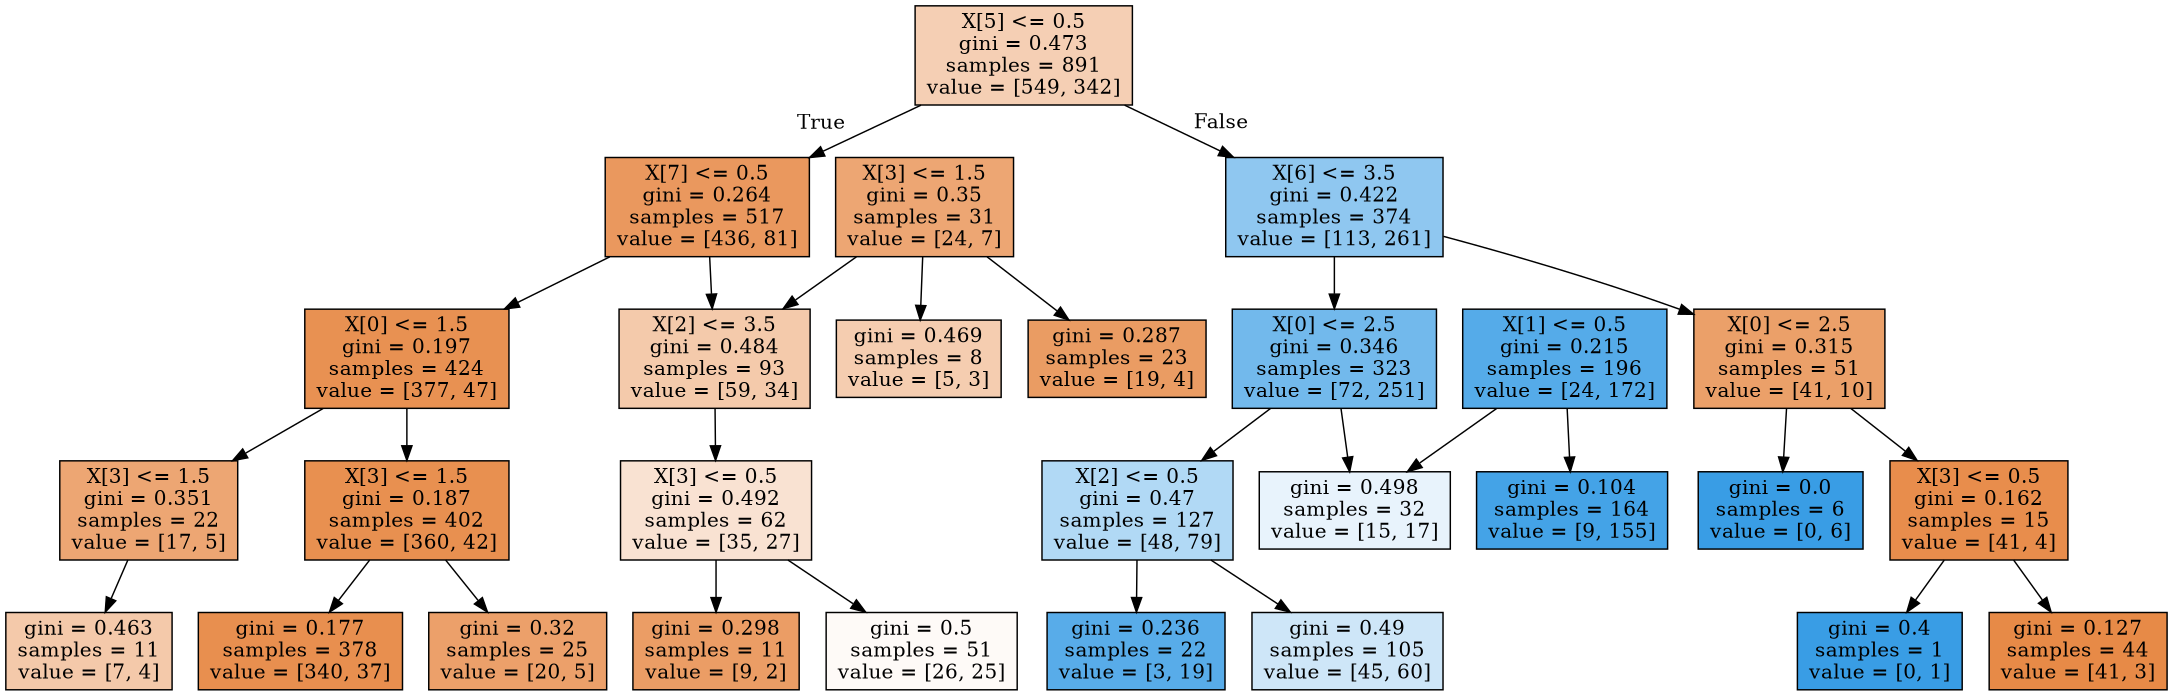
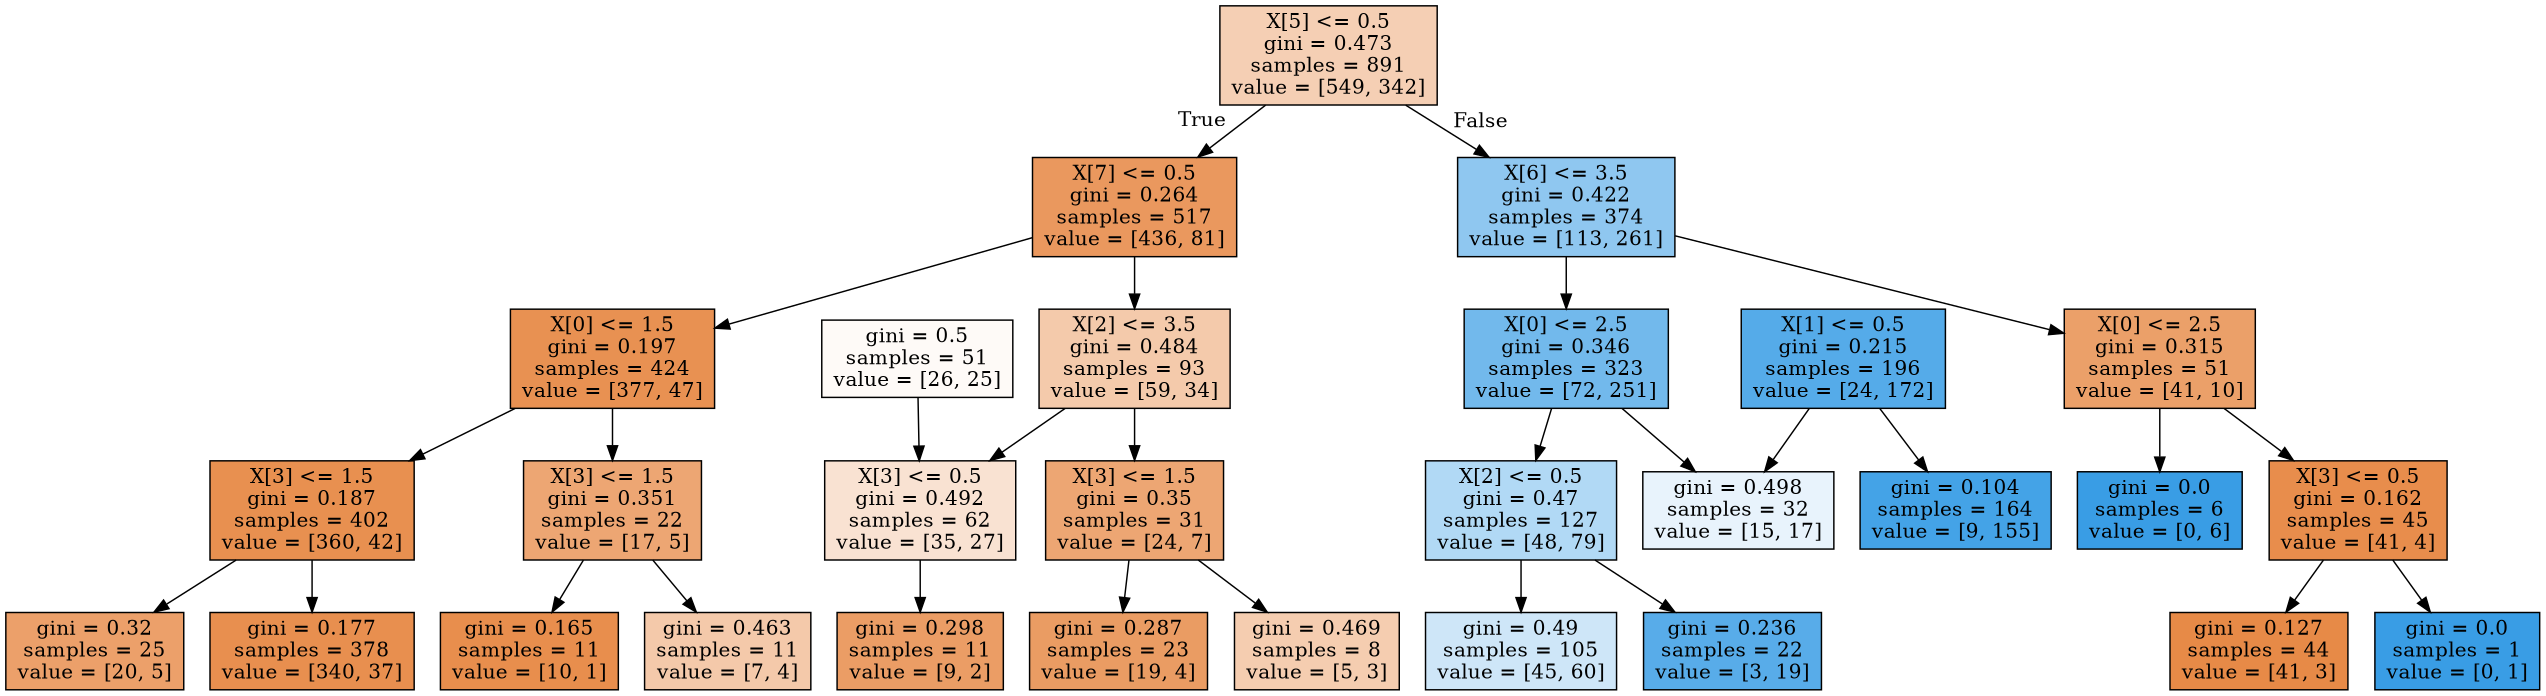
edge "X[3] <= 1.5 gini = 0.35 samples = 31 value = [24, 7]" -> "X[2] <= 3.5 gini = 0.484 samples = 93 value = [59, 34]": reversed
node "X[3] <= 0.5 gini = 0.162 samples = 15 value = [41, 4]": label "X[3] <= 0.5 gini = 0.162 samples = 15 value = [41, 4]" -> "X[3] <= 0.5 gini = 0.162 samples = 45 value = [41, 4]"
edge "X[3] <= 0.5 gini = 0.492 samples = 62 value = [35, 27]" -> "gini = 0.5 samples = 51 value = [26, 25]": reversed
node "gini = 0.165 samples = 11 value = [10, 1]": added
node "gini = 0.4 samples = 1 value = [0, 1]": label "gini = 0.4 samples = 1 value = [0, 1]" -> "gini = 0.0 samples = 1 value = [0, 1]"
